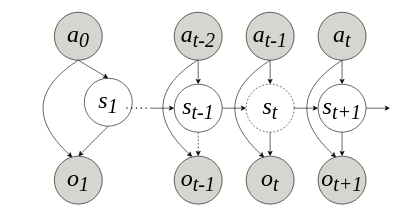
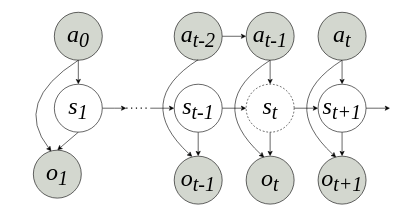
edge "at-2" -> "st-1": now "at-2" -> "at-1"
node "s1": moved (108, 102) -> (78, 108)
edge "st-1" -> "ot-1": style dashed -> solid
node "o1": moved (78, 180) -> (57, 174)
